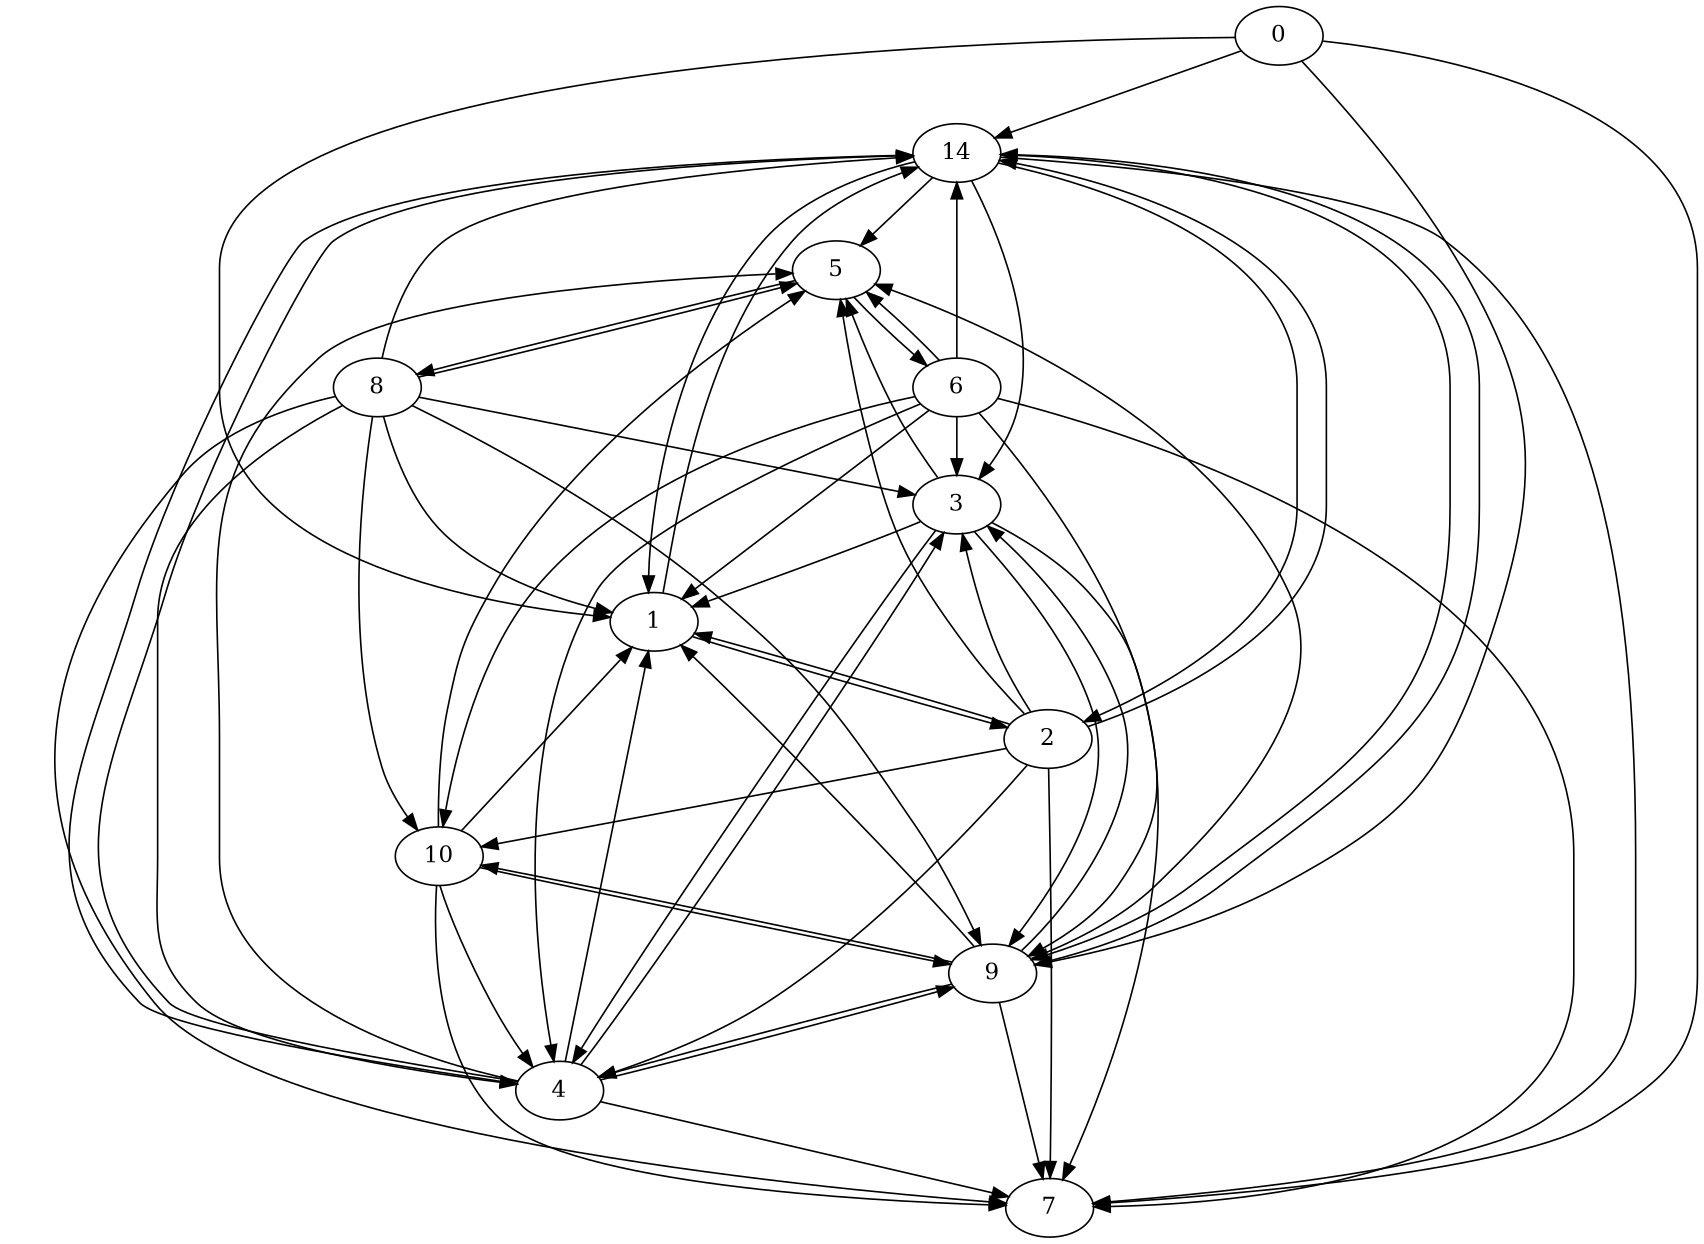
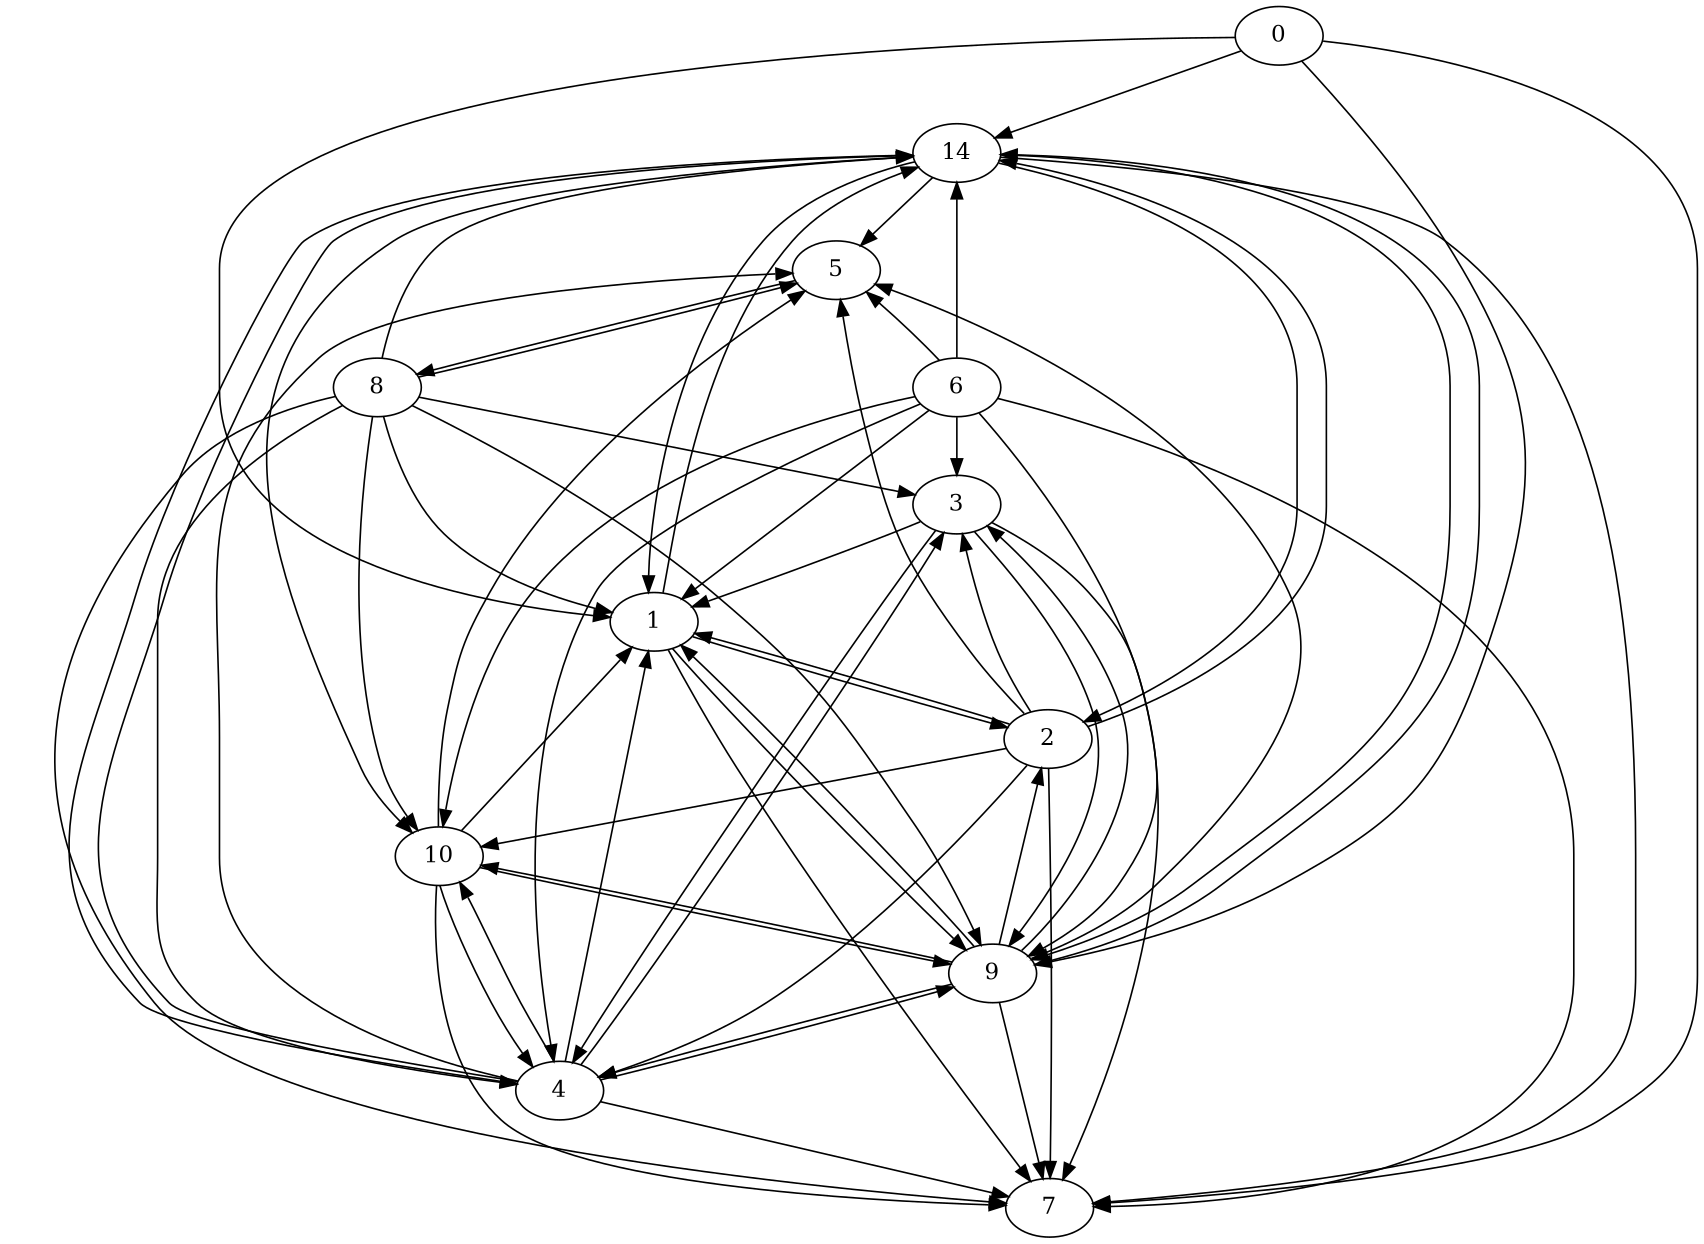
edge "14" -> "3": now "14" -> "10"
edge "5" -> "6": removed
edge "3" -> "5": removed
edge "1" -> "9": added
edge "9" -> "2": added
edge "1" -> "7": added
edge "4" -> "10": added
